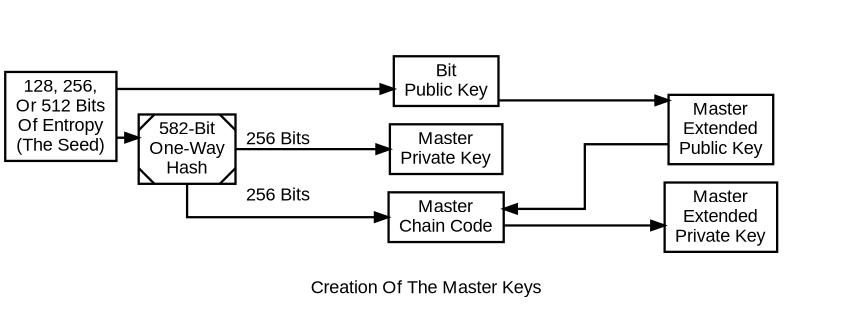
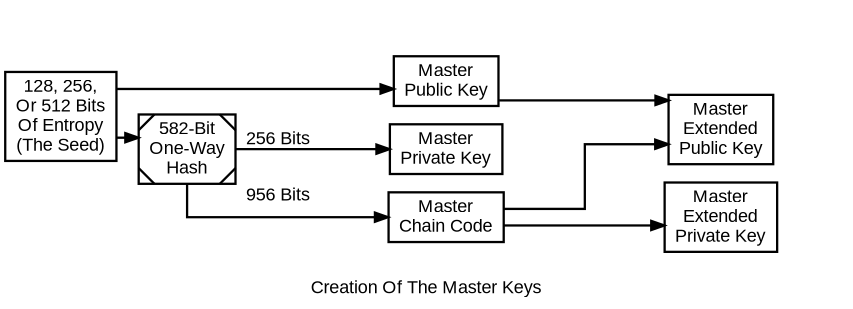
node "Bit Public Key": label "Bit Public Key" -> "Master Public Key"
edge "Master Extended Public Key" -> "Master Chain Code": reversed
edge "582-Bit One-Way Hash" -> "Master Chain Code": label "256 Bits" -> "956 Bits"
